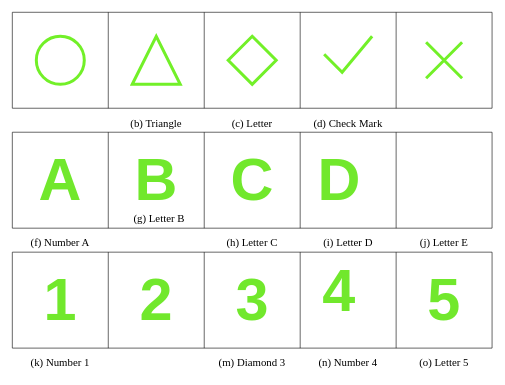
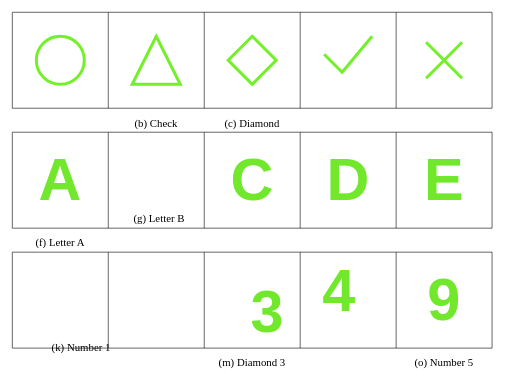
node "(b) Triangle": label "(b) Triangle" -> "(b) Check"
node "(c) Letter": label "(c) Letter" -> "(c) Diamond"
node "(d) Check Mark": removed
node "B": removed
node "D": moved (339, 180) -> (348, 180)
node "E": added
node "(f) Number A": label "(f) Number A" -> "(f) Letter A"
node "(h) Letter C": removed
node "(i) Letter D": removed
node "(j) Letter E": removed
node "1": removed
node "2": removed
node "3": moved (252, 300) -> (267, 312)
node "5": label "5" -> "9"
node "(k) Number 1": moved (60, 363) -> (81, 348)
node "(n) Number 4": removed
node "(o) Letter 5": label "(o) Letter 5" -> "(o) Number 5"
